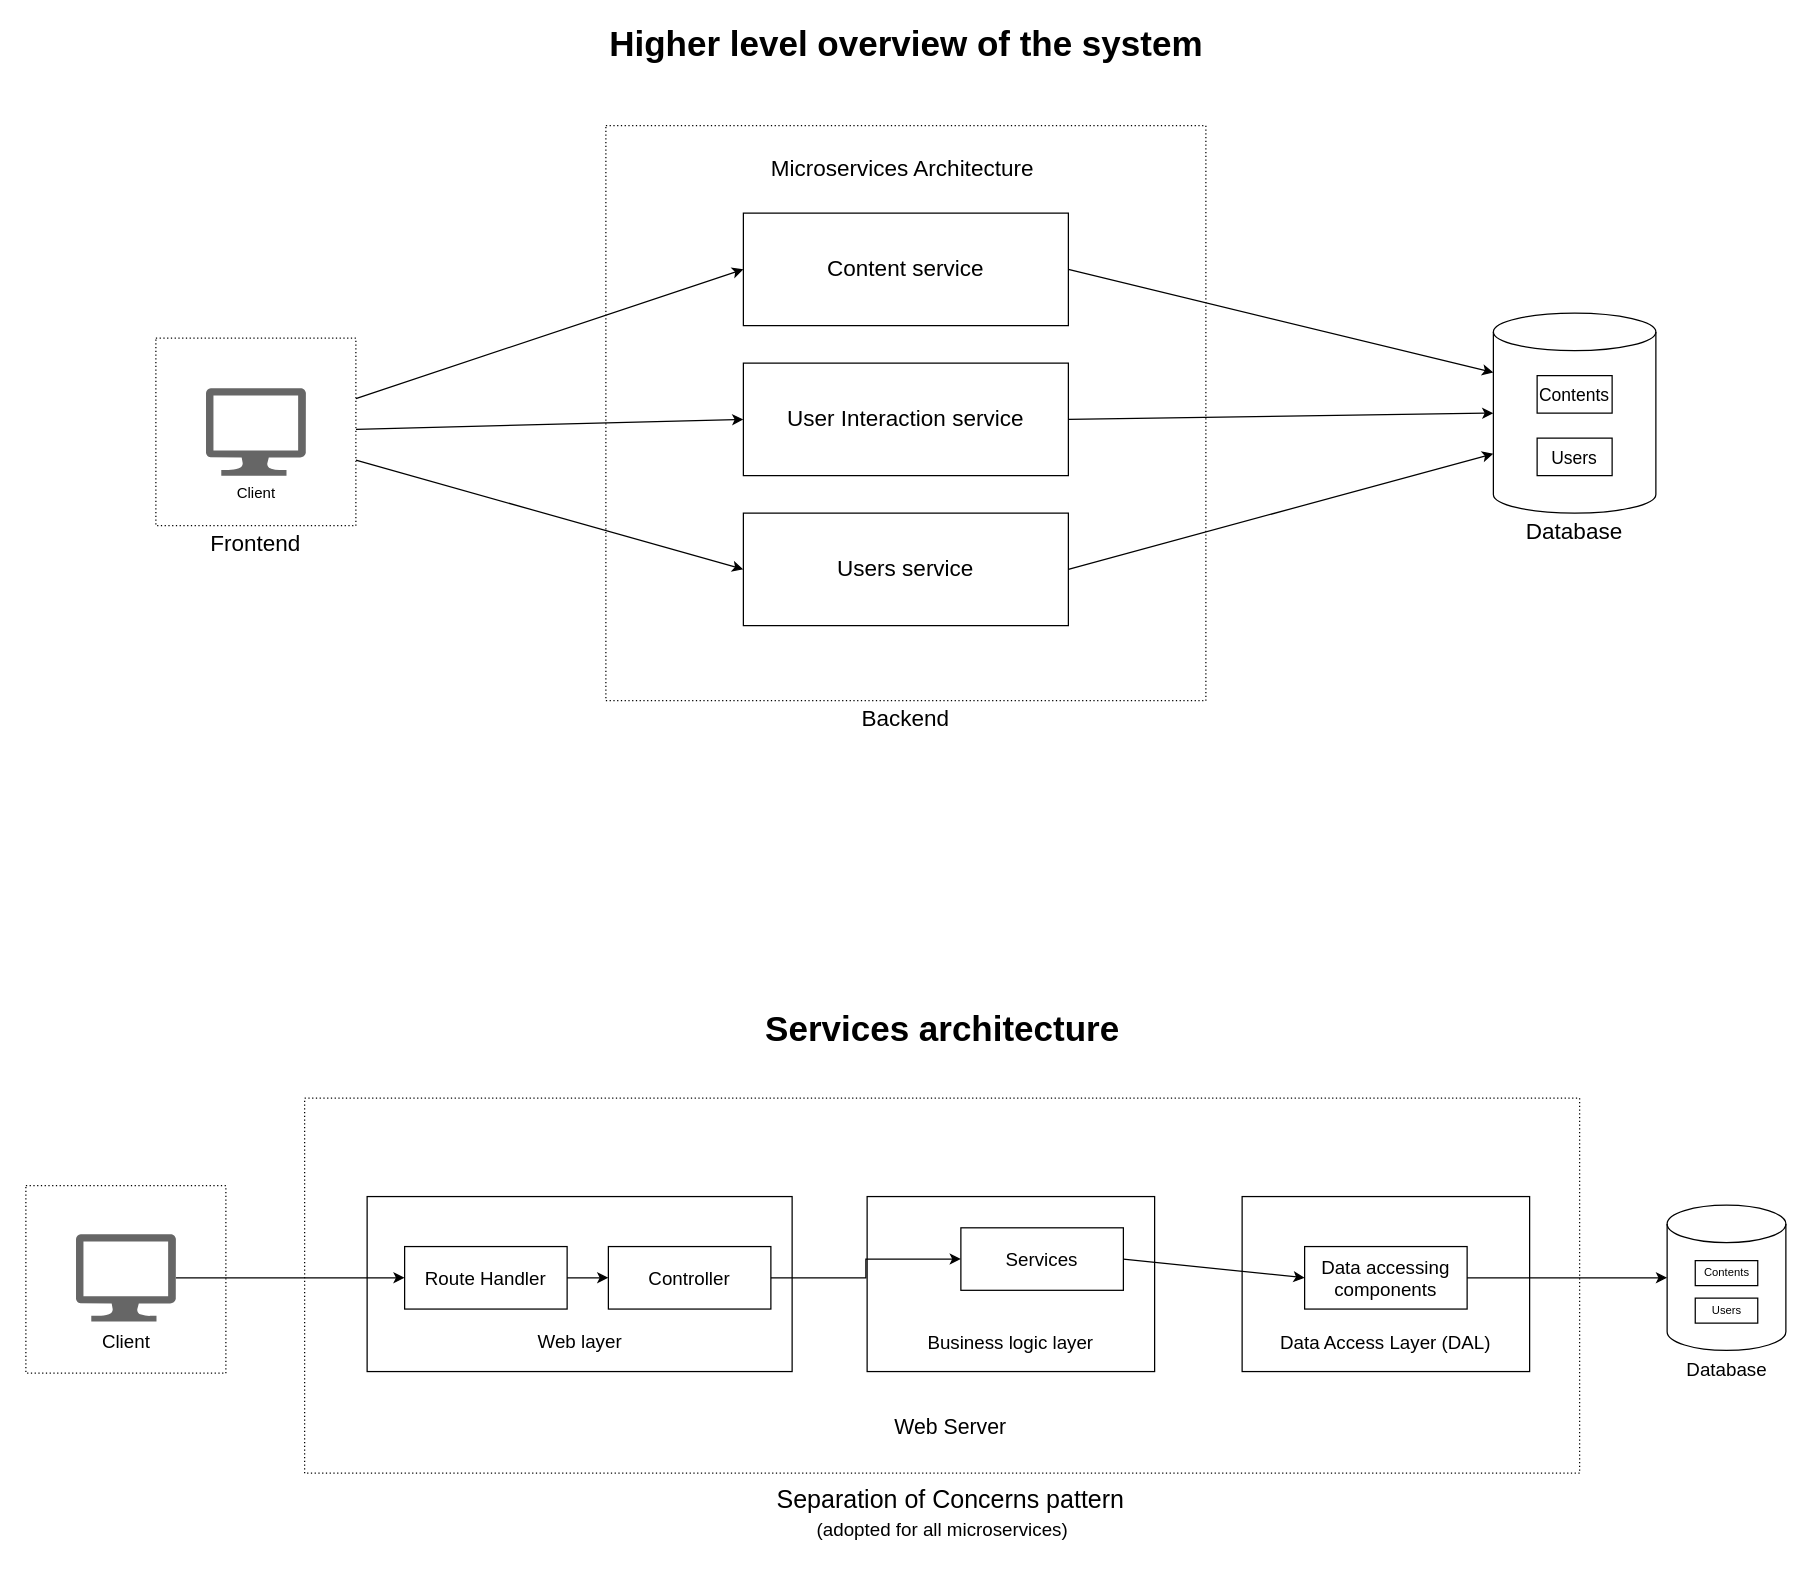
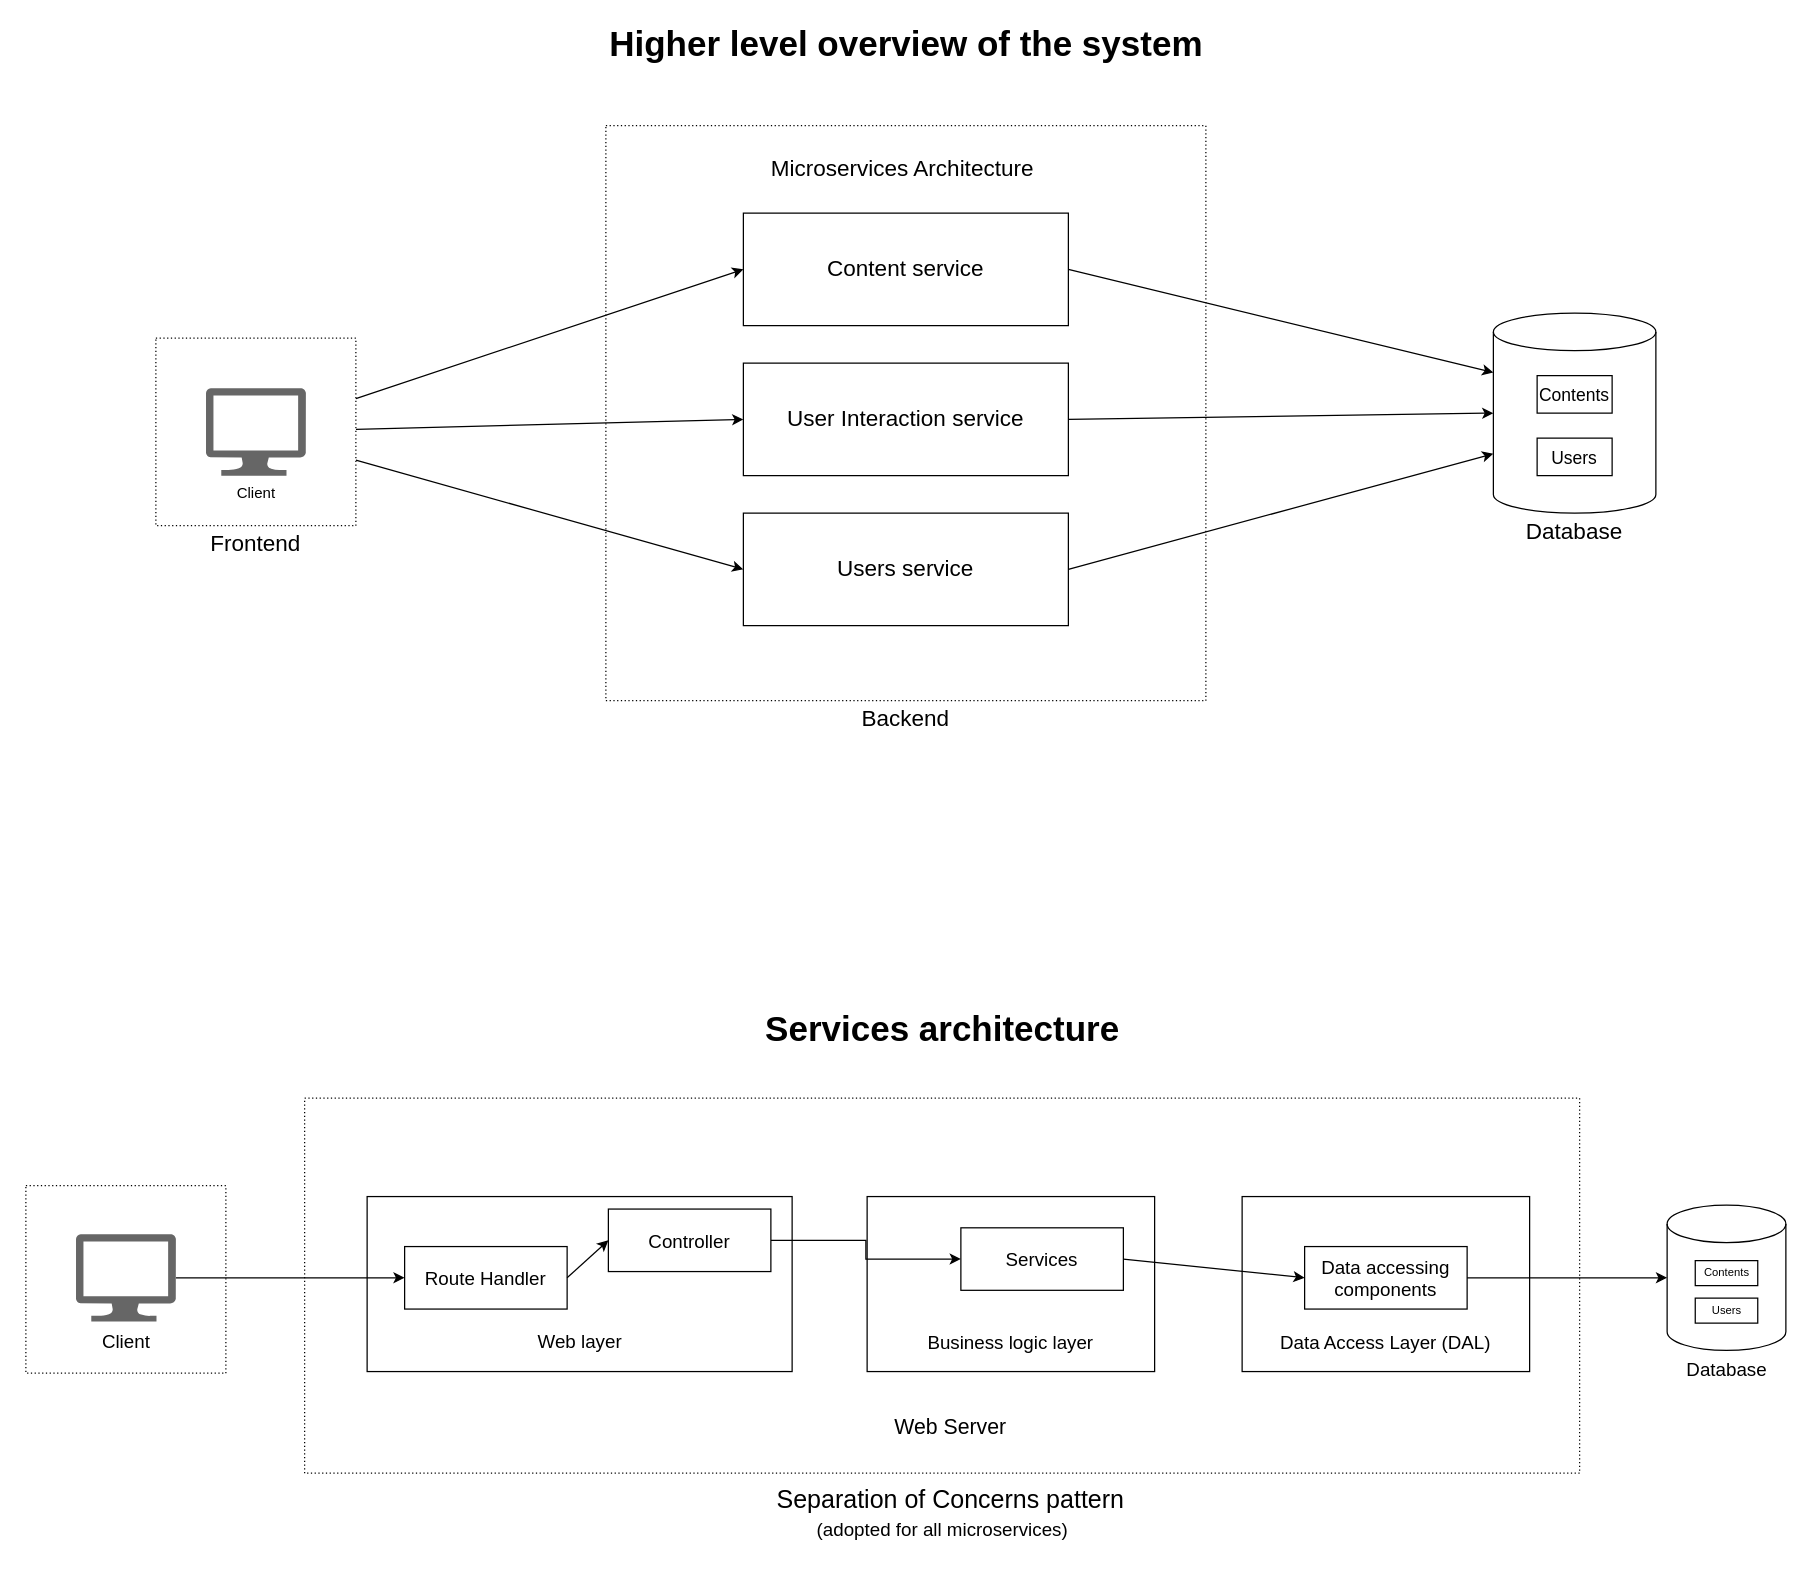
node "Controller": moved (689, 1278) -> (689, 1240)
